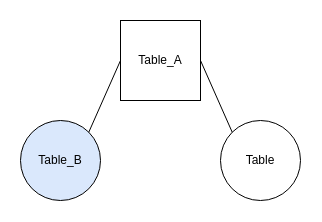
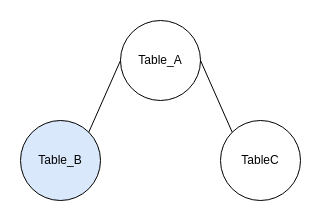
node "Table_A": shape rectangle -> ellipse
node "Table": label "Table" -> "TableC"
